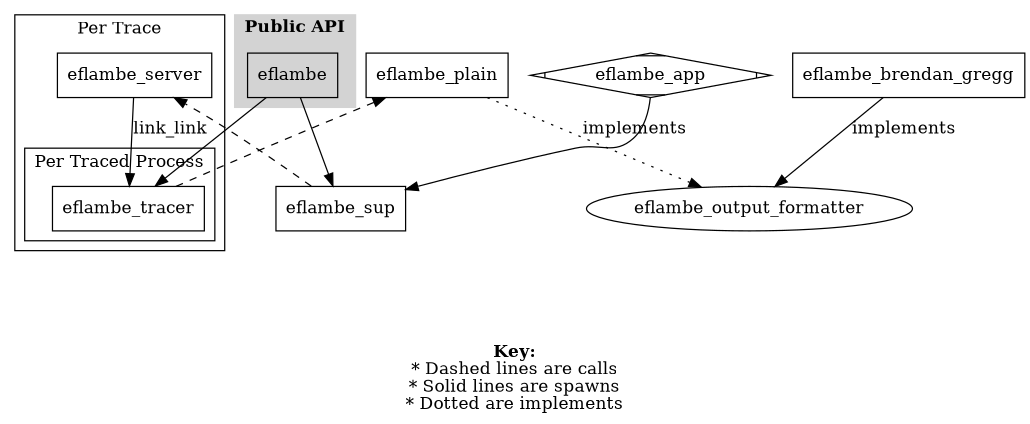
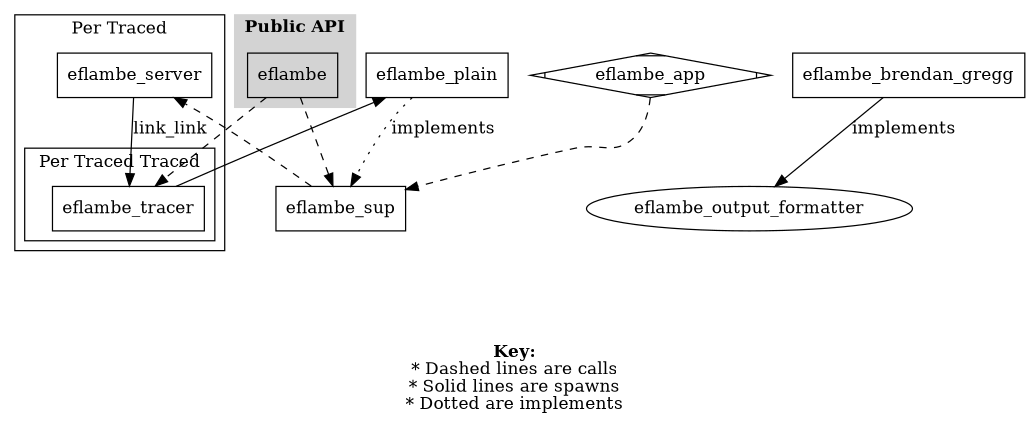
cluster "Per Trace": label "Per Trace" -> "Per Traced"
edge "eflambe" -> "eflambe_sup": style solid -> dashed
edge "eflambe" -> "eflambe_tracer": style solid -> dashed
edge "eflambe_plain" -> "eflambe_output_formatter": now "eflambe_plain" -> "eflambe_sup"
edge "eflambe_tracer" -> "eflambe_plain": style dashed -> solid
edge "eflambe_app" -> "eflambe_sup": style solid -> dashed
cluster "Per Traced Process": label "Per Traced Process" -> "Per Traced Traced"
